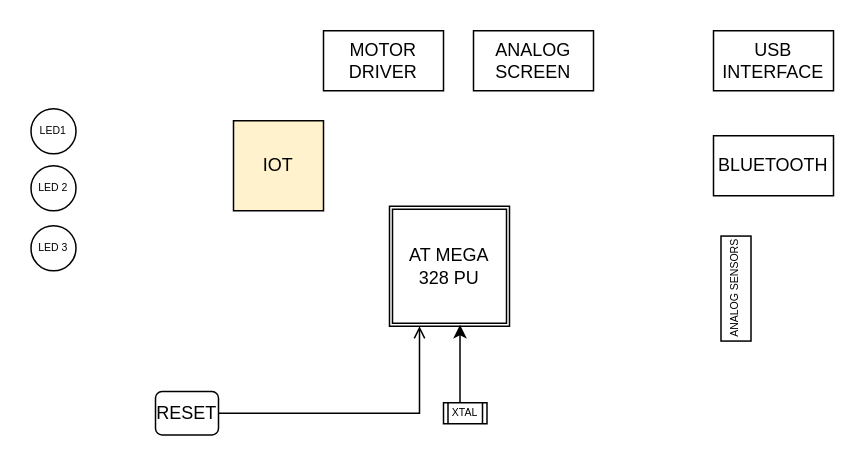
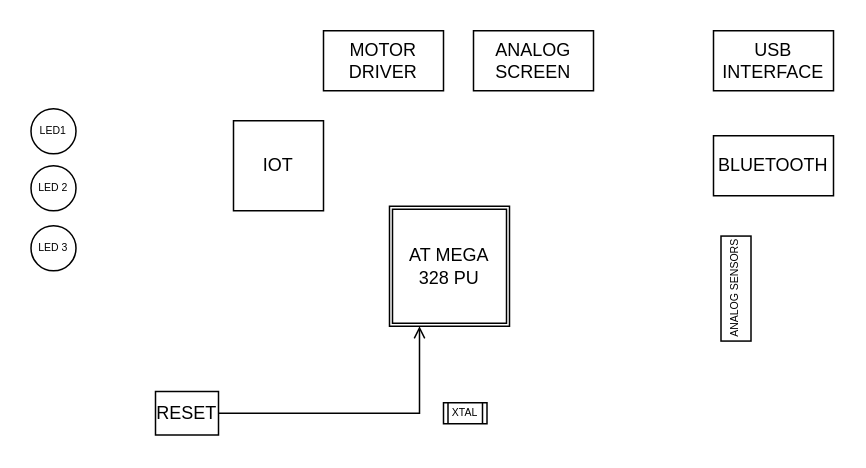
node "IOT": fillcolor #fff2cc -> #ffffff
edge "XTAL" -> "AT MEGA 328 PU": removed
node "RESET": shape rounded rectangle -> rectangle
